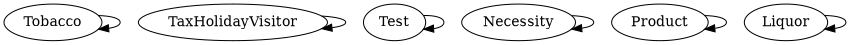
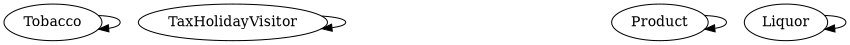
node "Test": removed
node "Necessity": removed
